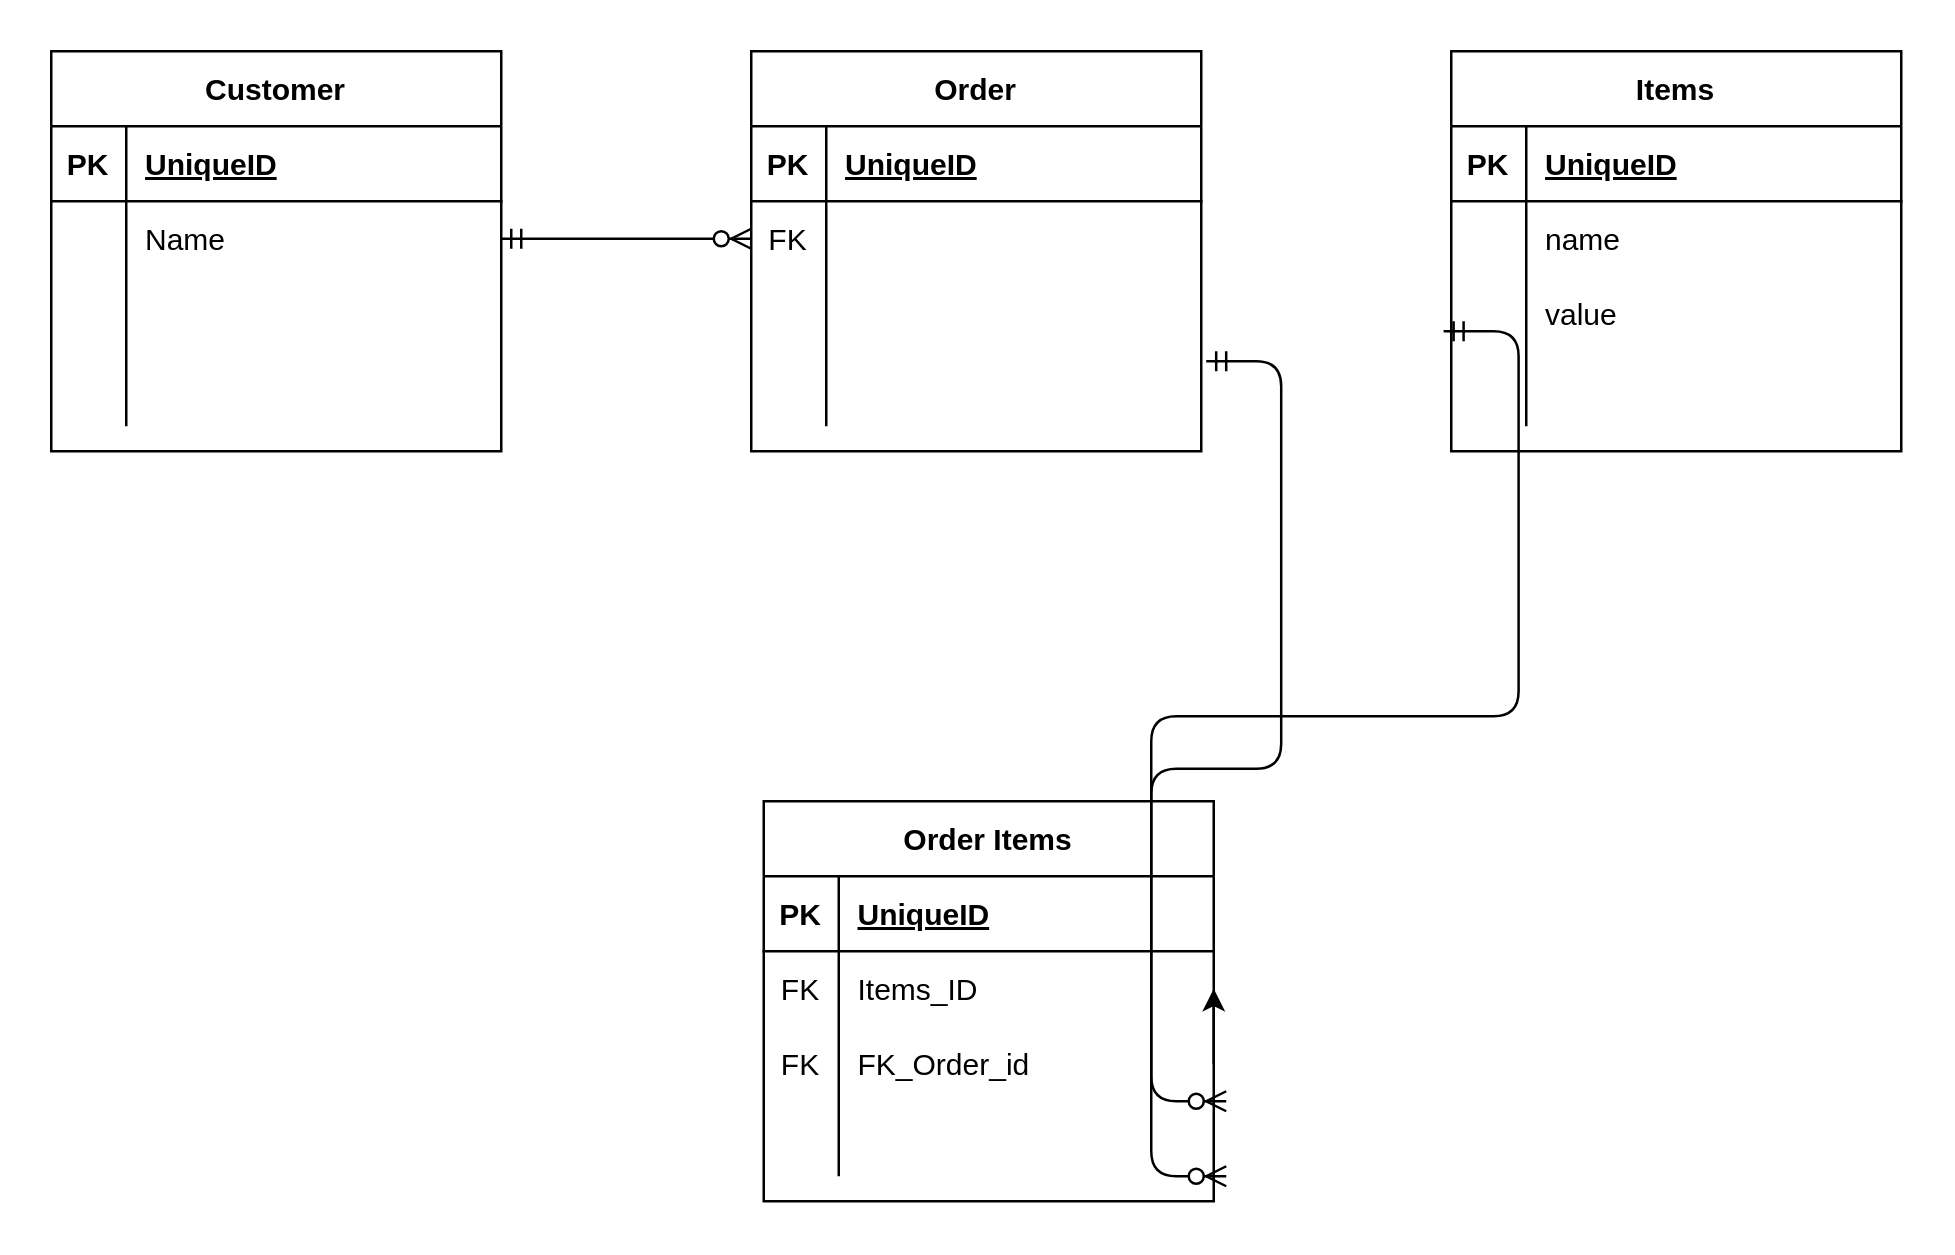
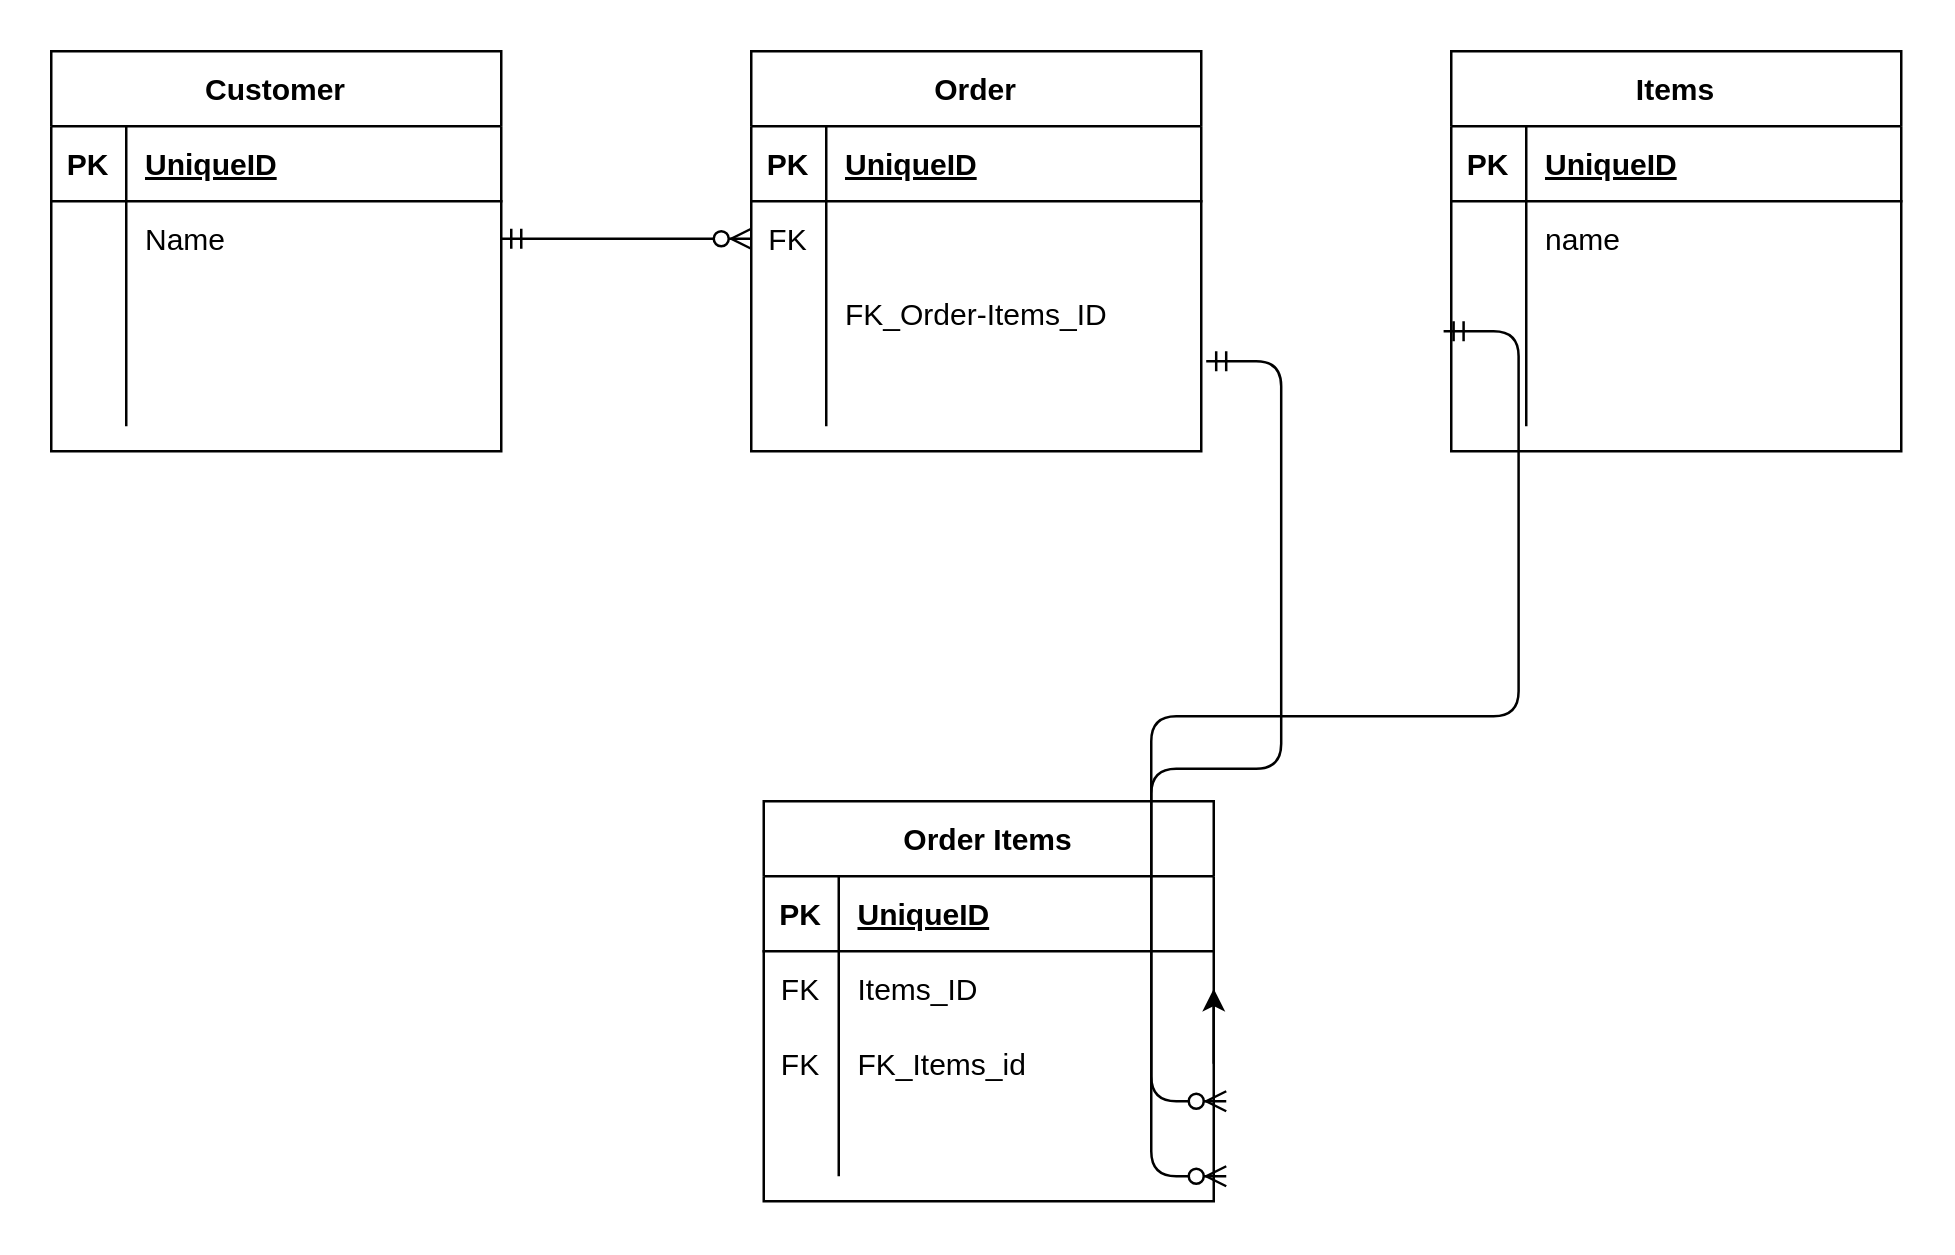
node "FK_Order-Items_ID": added
node "value": removed
node "FK_Order_id": label "FK_Order_id" -> "FK_Items_id"
